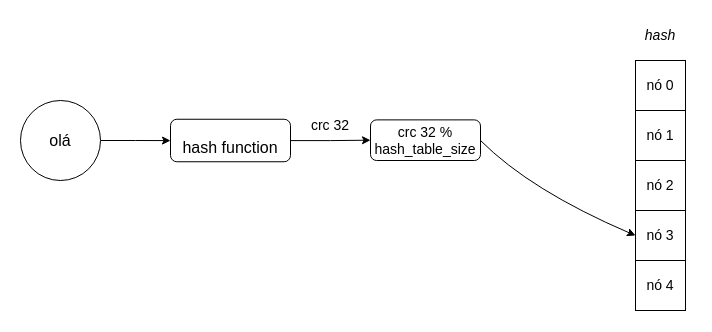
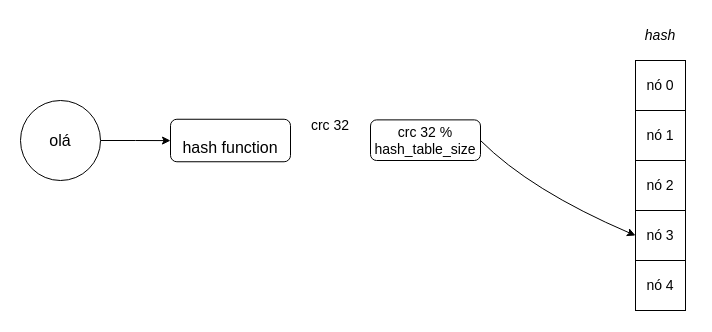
edge "hash function" -> "crc 32 % hash_table_size": removed
